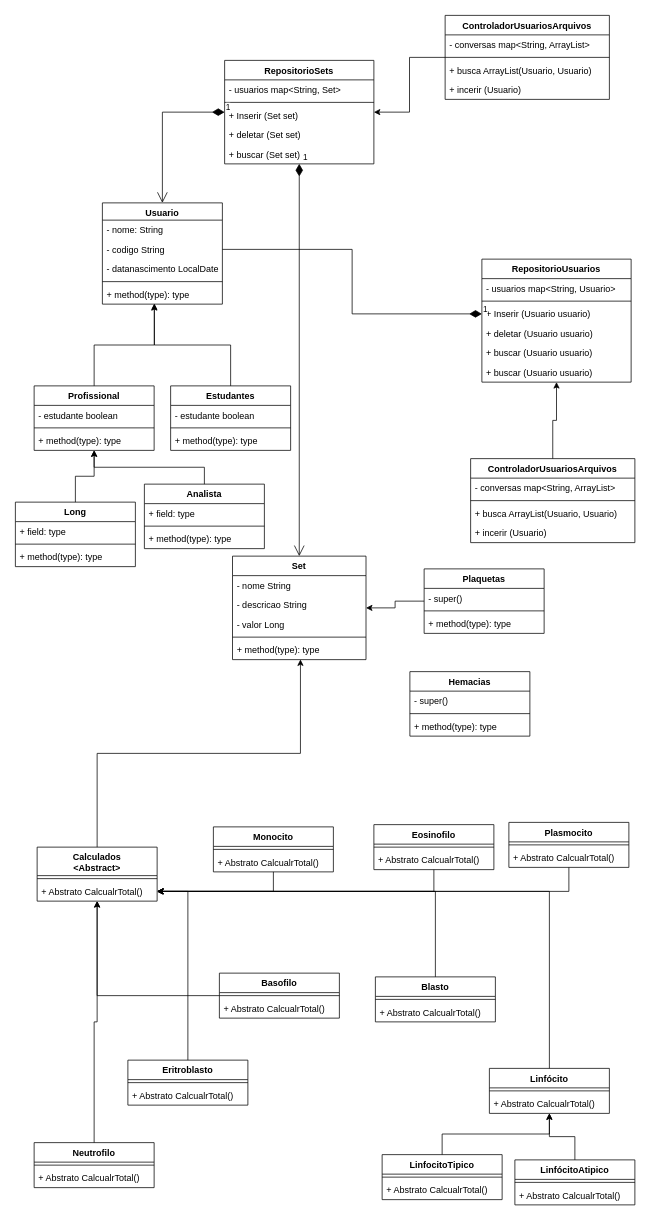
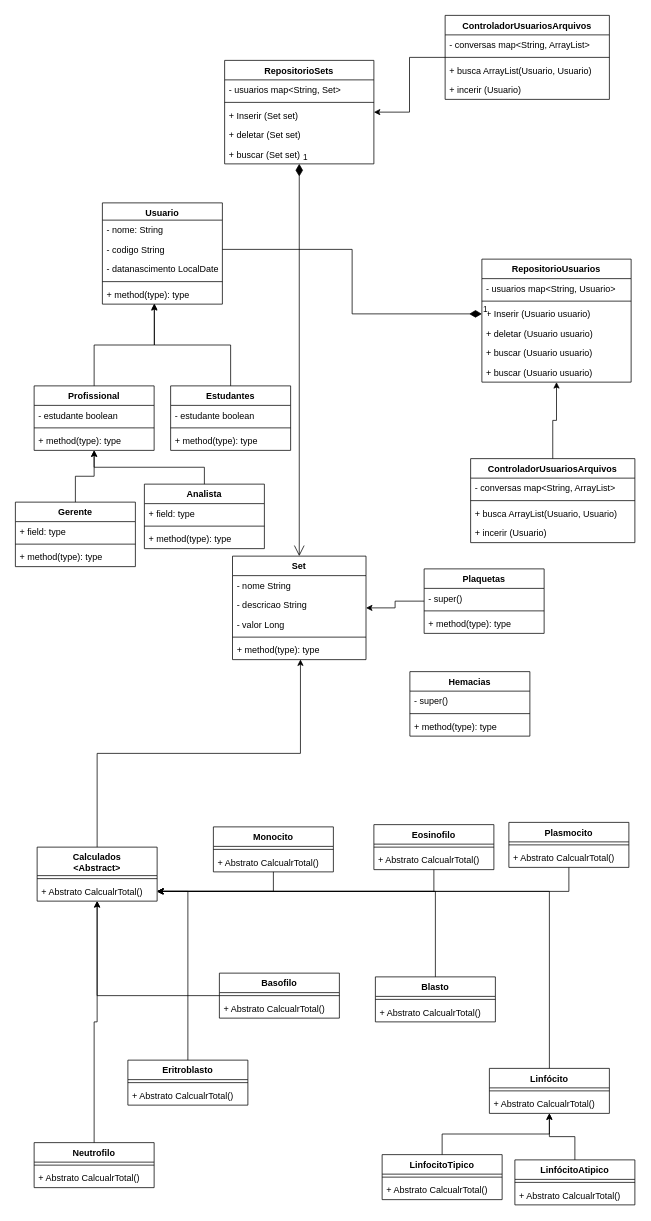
edge "RepositorioSets" -- "Usuario": removed, label "1"
node "Long": label "Long" -> "Gerente"
